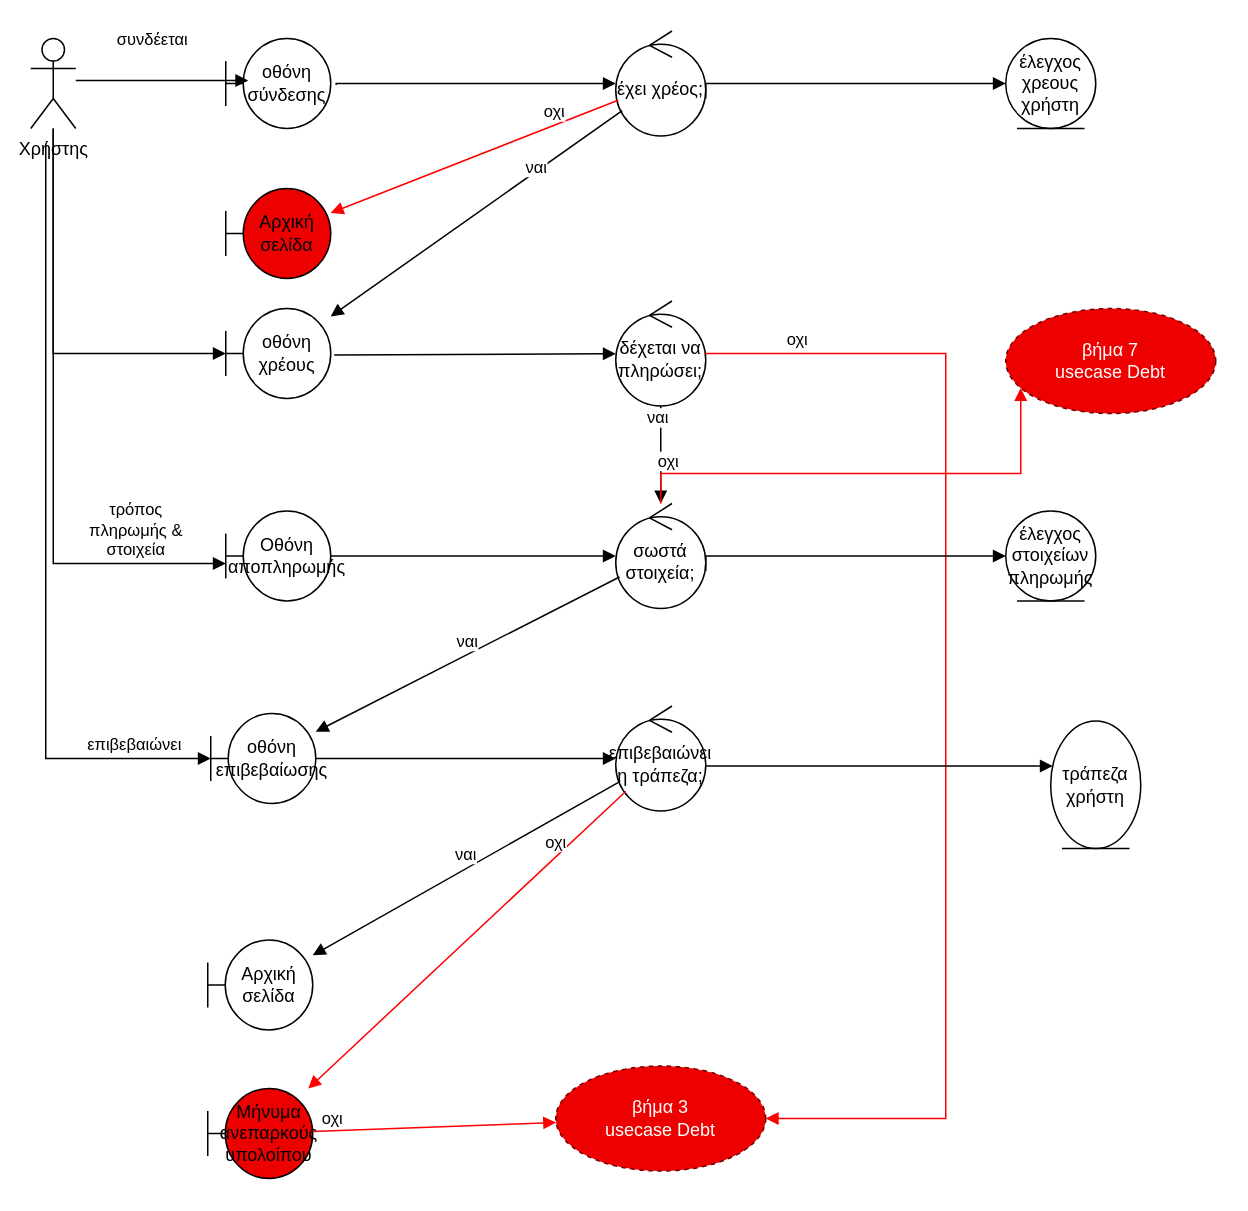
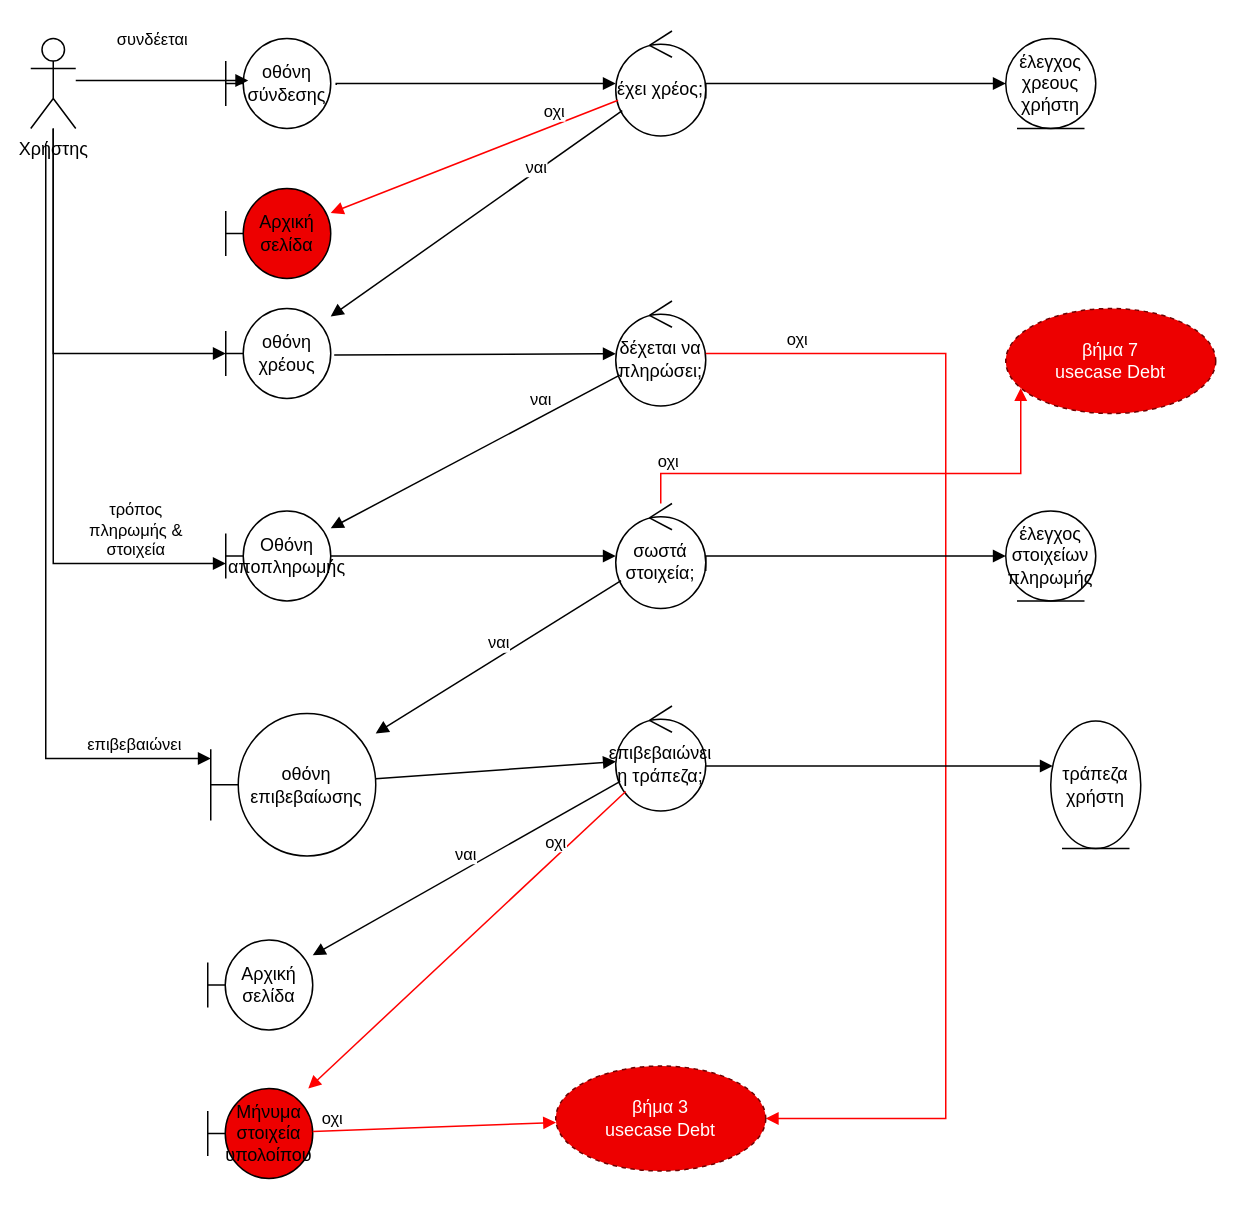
edge "δέχεται να πληρώσει;" -> "σωστά στοιχεία;": now "δέχεται να πληρώσει;" -> "Οθόνη αποπληρωμής"
node "οθόνη επιβεβαίωσης": size 105x90 -> 165x143
node "Μήνυμα ανεπαρκούς υπολοίπου": label "Μήνυμα ανεπαρκούς υπολοίπου" -> "Μήνυμα στοιχεία υπολοίπου"
